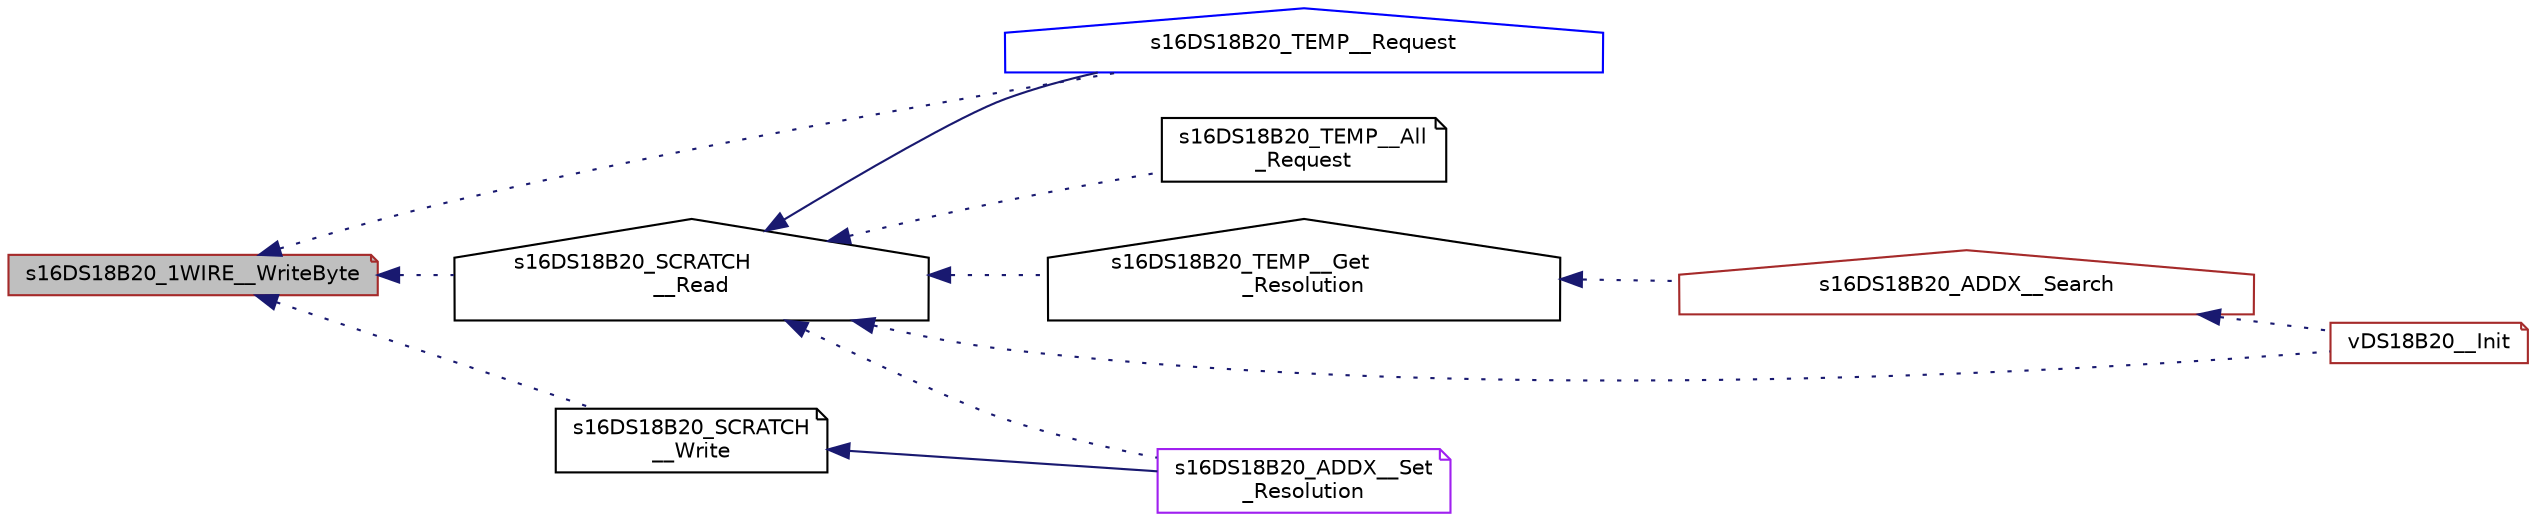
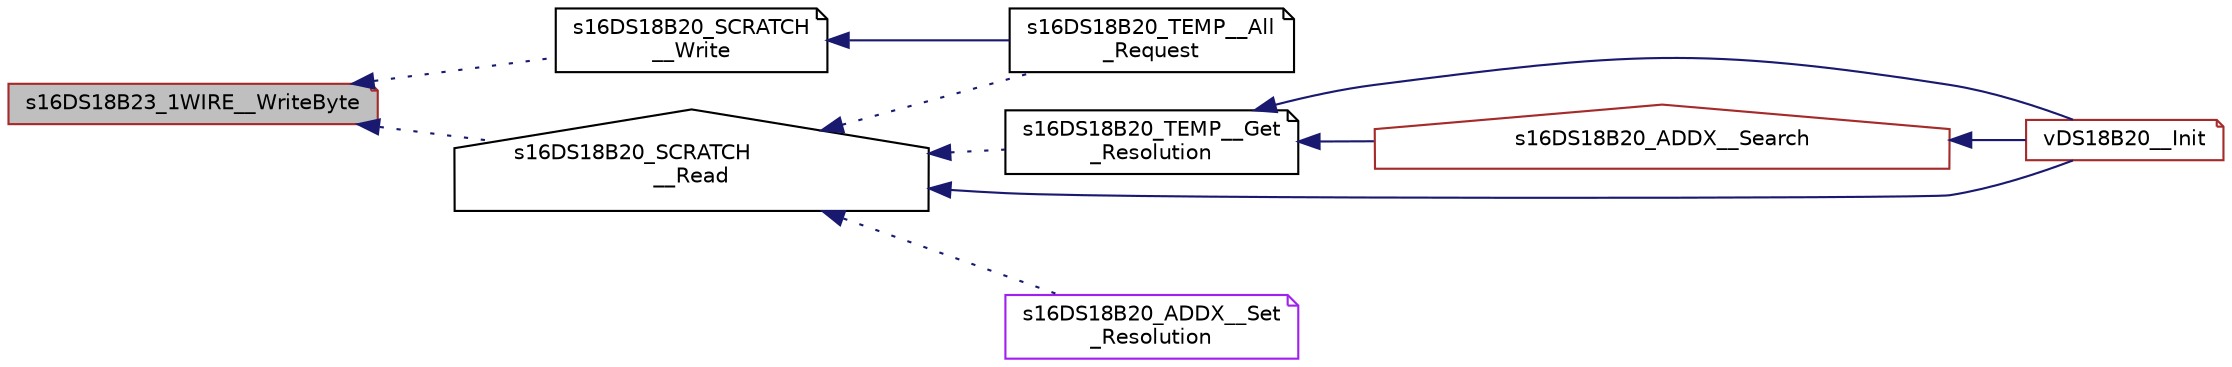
node "s16DS18B20_TEMP__Request": removed
edge "vDS18B20__Init" -> "s16DS18B20_TEMP__Get _Resolution": added
node "s16DS18B20_1WIRE__WriteByte": label "s16DS18B20_1WIRE__WriteByte" -> "s16DS18B23_1WIRE__WriteByte"
node "s16DS18B20_TEMP__Get _Resolution": shape house -> note
edge "s16DS18B20_ADDX__Search" -> "s16DS18B20_TEMP__Get _Resolution": style dotted -> solid
edge "vDS18B20__Init" -> "s16DS18B20_ADDX__Search": style dotted -> solid
edge "vDS18B20__Init" -> "s16DS18B20_SCRATCH __Read": style dotted -> solid
edge "s16DS18B20_ADDX__Set _Resolution" -> "s16DS18B20_SCRATCH __Write": now "s16DS18B20_TEMP__All _Request" -> "s16DS18B20_SCRATCH __Write"
